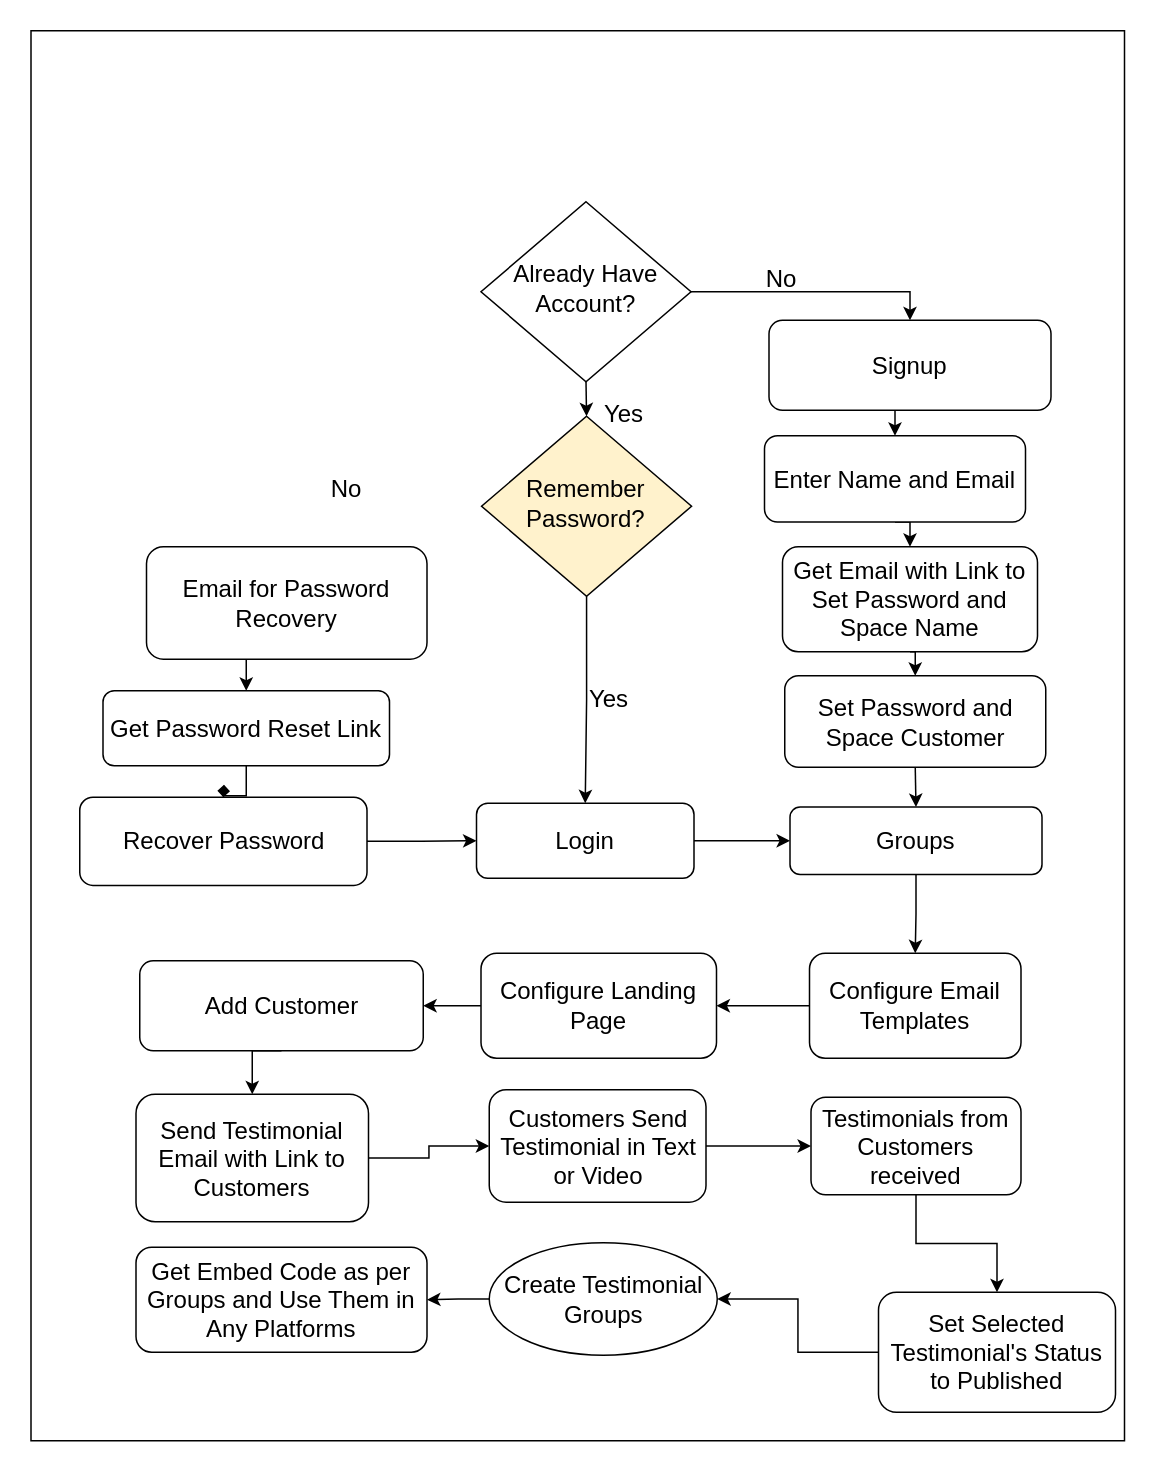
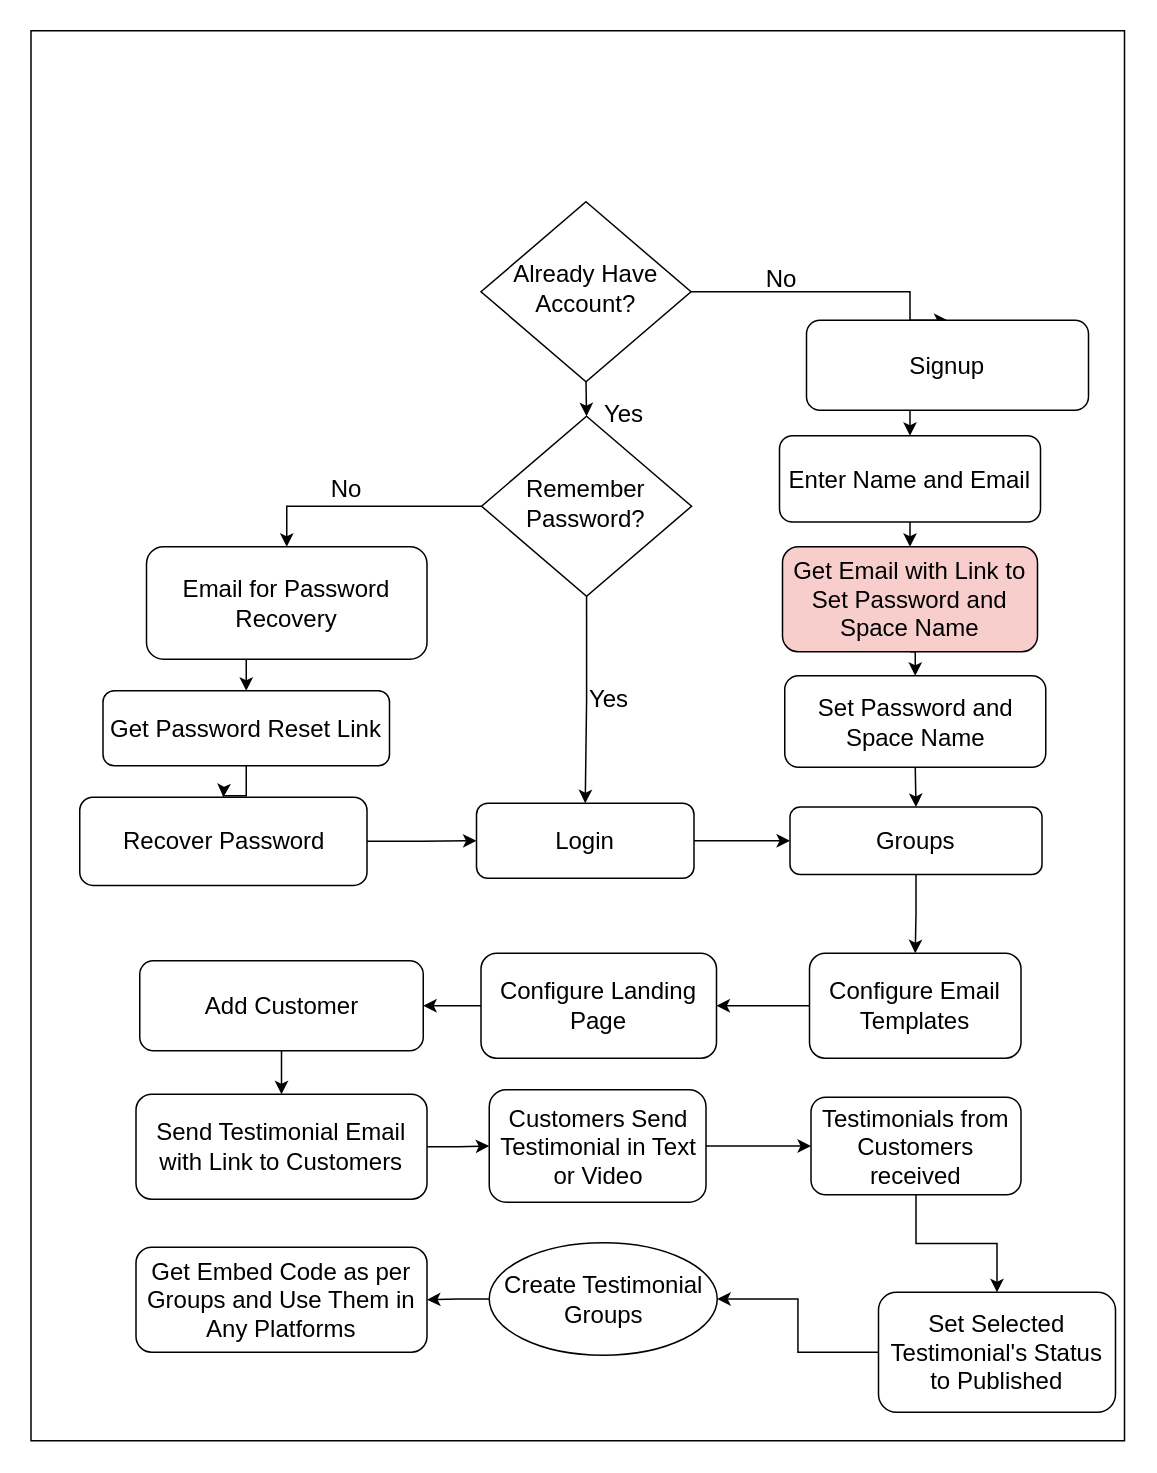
node "Signup": moved (910, 365) -> (947, 365)
node "Enter Name and Email": moved (895, 479) -> (910, 479)
edge "Remember Password?" -> "Email for Password Recovery": added
node "Remember Password?": fillcolor #fff2cc -> #ffffff
node "Get Email with Link to Set Password and Space Name": fillcolor #ffffff -> #f8cecc
node "Set Password and Space Customer": label "Set Password and Space Customer" -> "Set Password and Space Name"
edge "Get Password Reset Link" -> "Recover Password": arrowhead diamond -> classic
node "Send Testimonial Email with Link to Customers": size 233x128 -> 291x105
